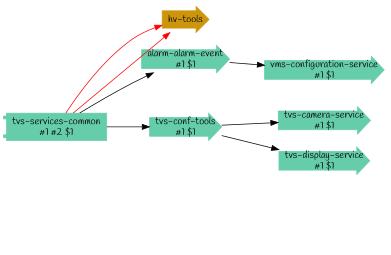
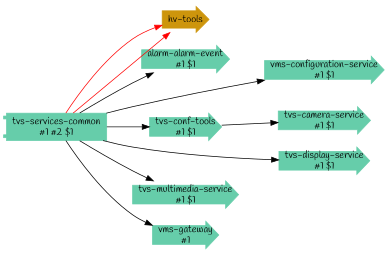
edge "alarm-alarm-event #1 $1" -> "vms-configuration-service #1 $1": now "tvs-services-common #1 #2 $1" -> "vms-configuration-service #1 $1"
edge "tvs-conf-tools #1 $1" -> "tvs-display-service #1 $1": now "tvs-services-common #1 #2 $1" -> "tvs-display-service #1 $1"
node "tvs-multimedia-service #1 $1": added
node "vms-gateway #1": added
